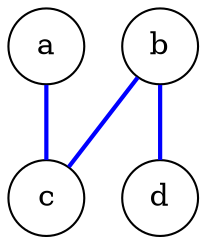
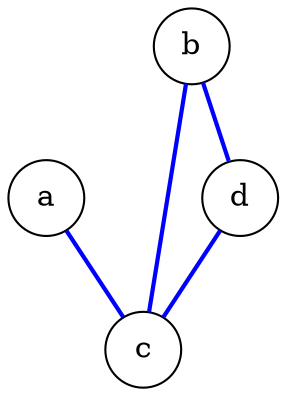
edge "d" -- "c": added
